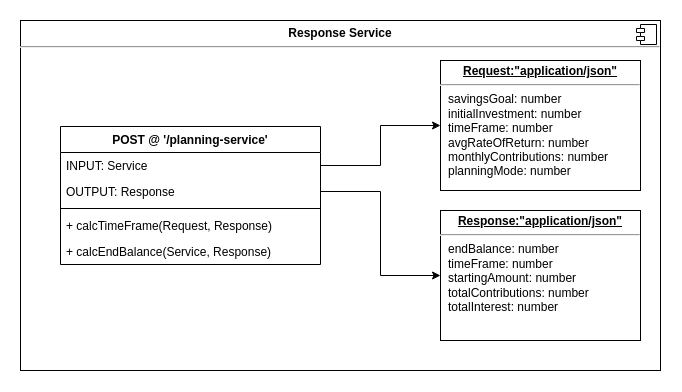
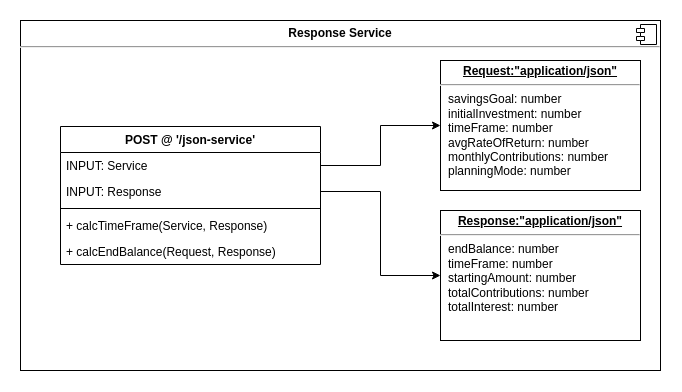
node "POST @ '/planning-service'": label "POST @ '/planning-service'" -> "POST @ '/json-service'"
node "OUTPUT: Response": label "OUTPUT: Response" -> "INPUT: Response"
node "+ calcTimeFrame(Request, Response)": label "+ calcTimeFrame(Request, Response)" -> "+ calcTimeFrame(Service, Response)"
node "+ calcEndBalance(Service, Response)": label "+ calcEndBalance(Service, Response)" -> "+ calcEndBalance(Request, Response)"
